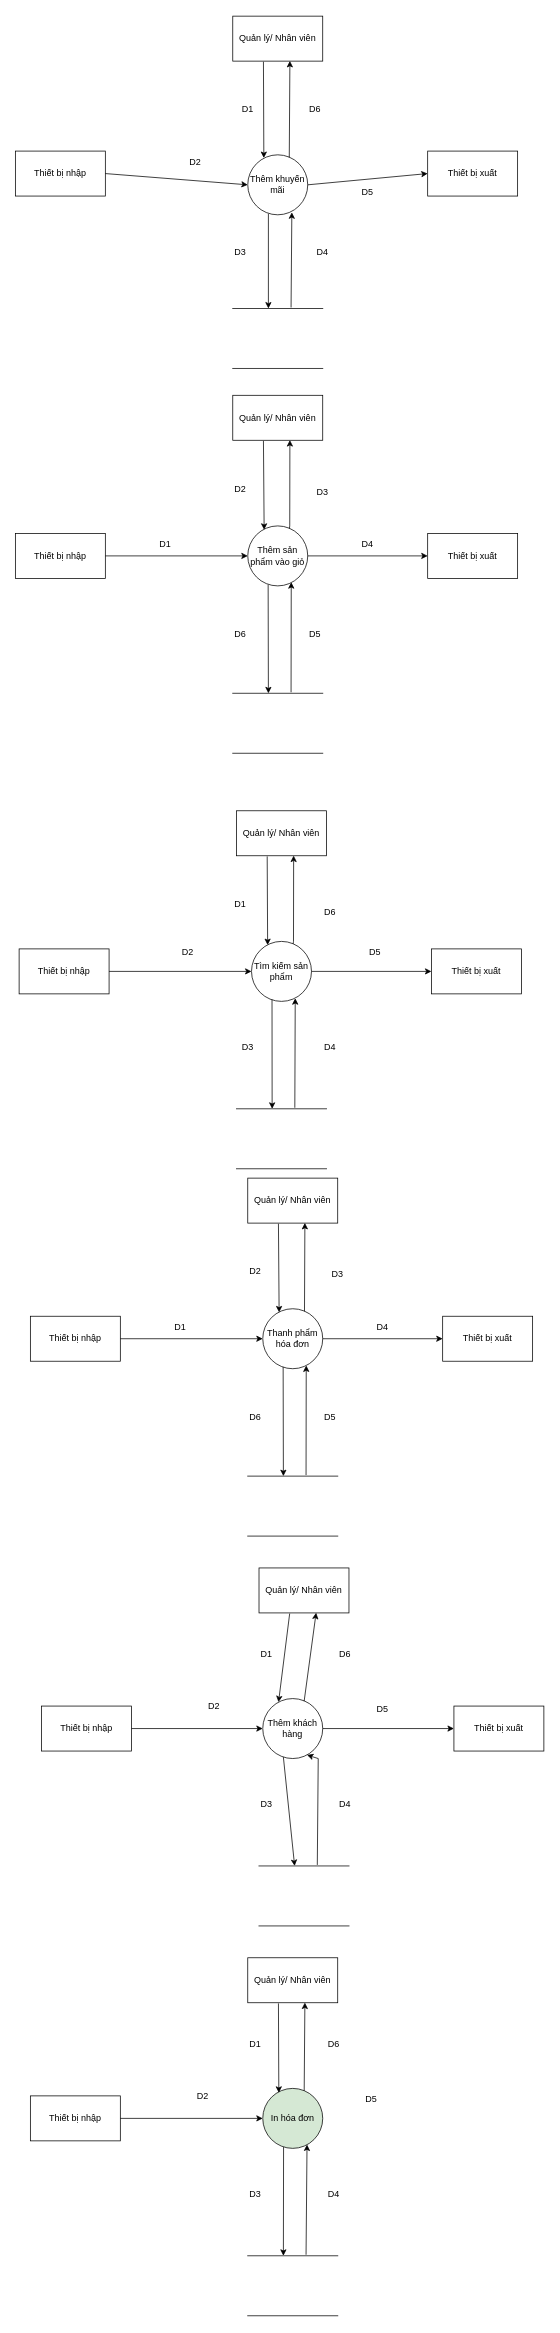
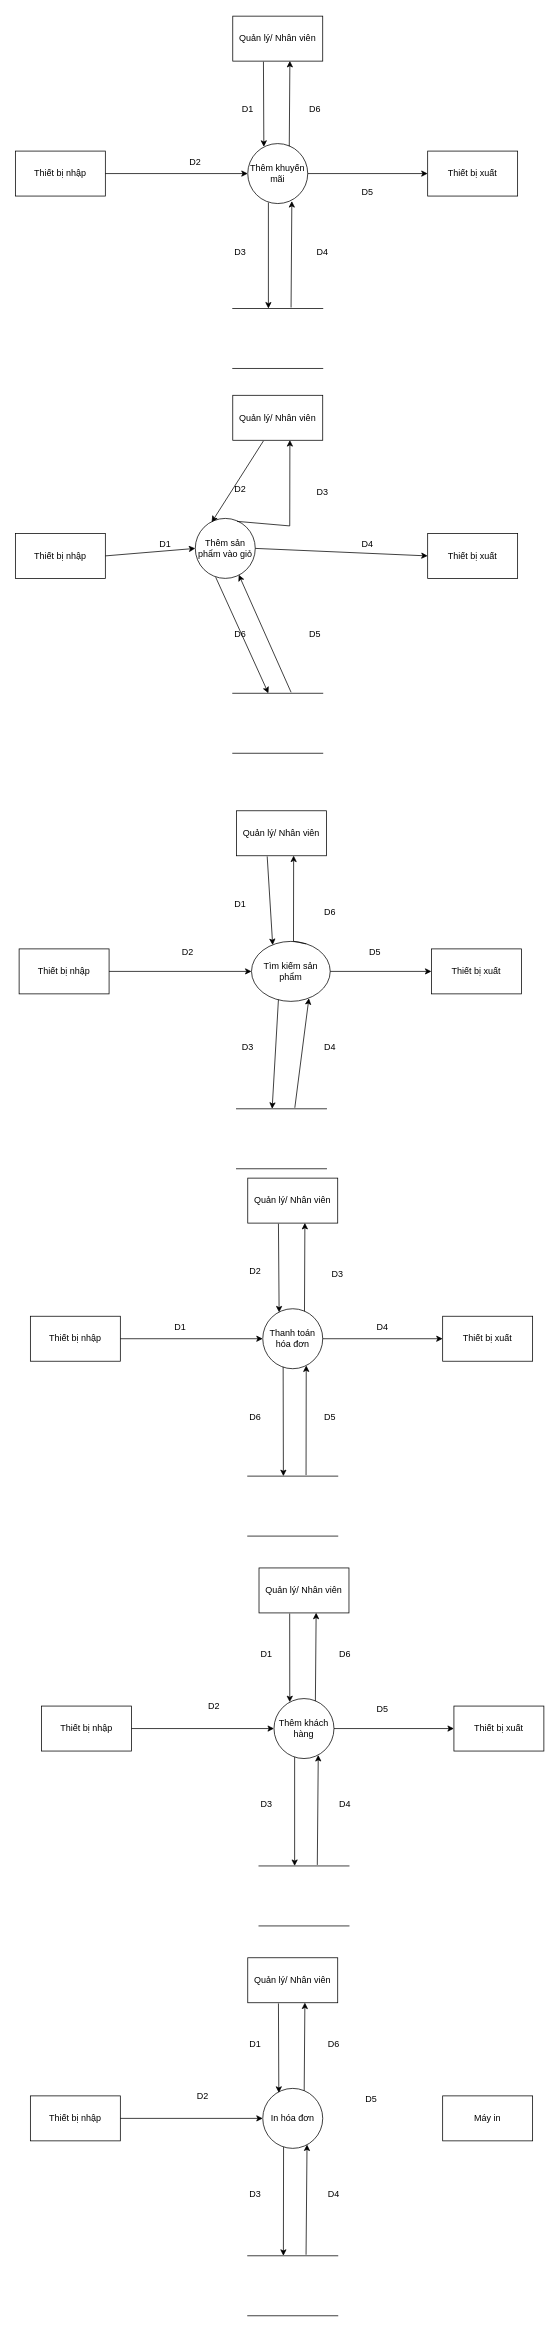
node "Thêm khuyến mãi": moved (278, 184) -> (278, 173)
node "Thêm sản phẩm vào giỏ": moved (278, 555) -> (225, 548)
node "Tìm kiếm sản phẩm": size 60x60 -> 79x60
node "Thanh phẩm hóa đơn": label "Thanh phẩm hóa đơn" -> "Thanh toán hóa đơn"
node "Thêm khách hàng": moved (293, 1729) -> (304, 1729)
node "In hóa đơn": fillcolor #d5e8d4 -> #ffffff
node "Máy in": added
